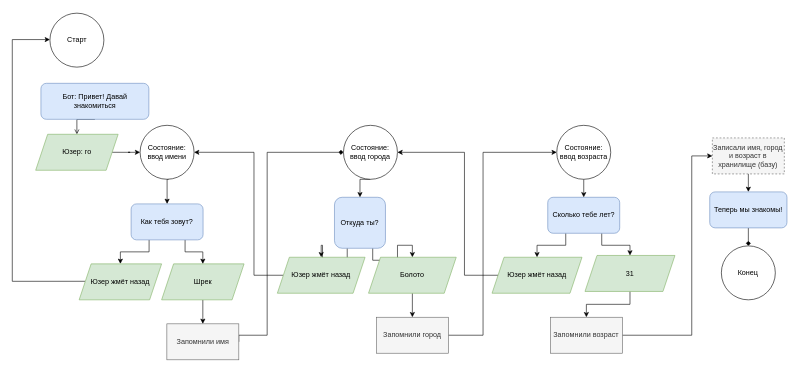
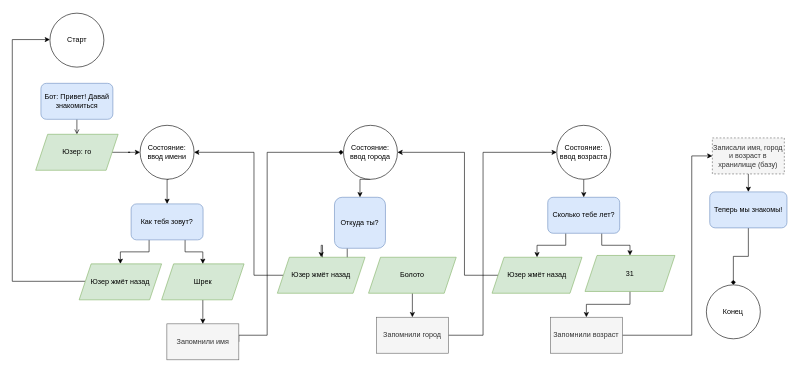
node "Бот: Привет! Давай знакомиться": size 108x36 -> 72x36
edge "Откуда ты?" -> "Болото": removed
node "Конец": moved (749, 273) -> (734, 312)
